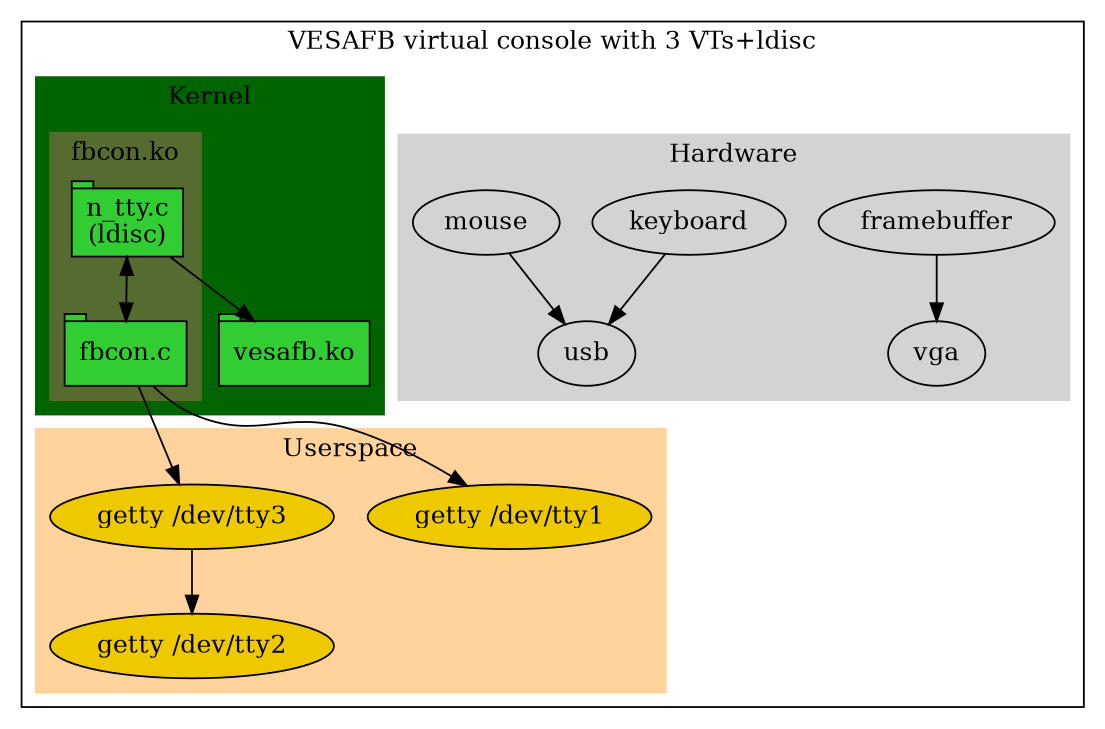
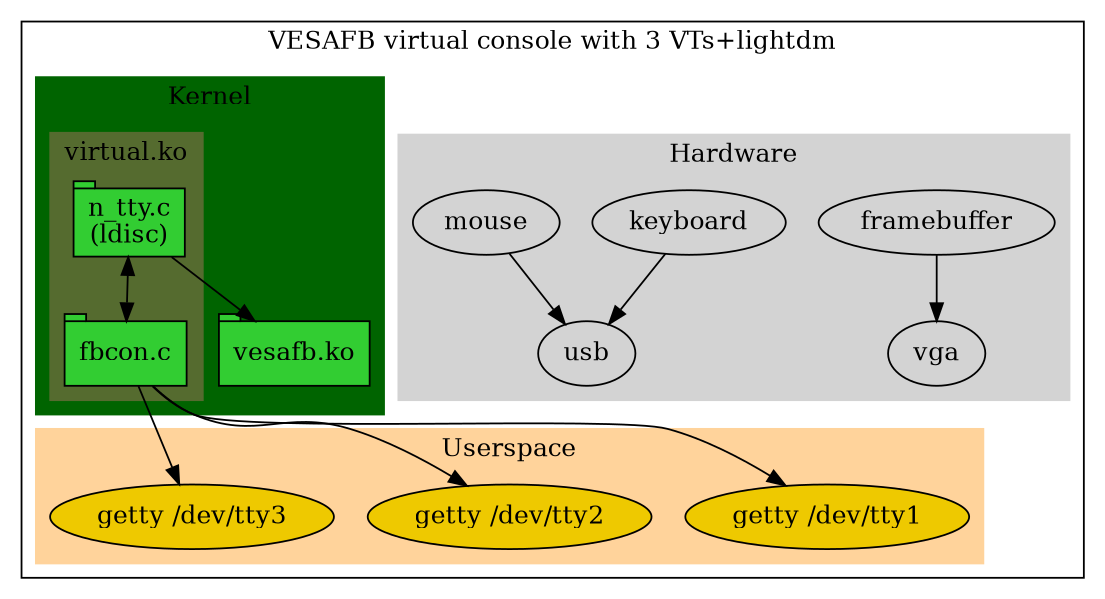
cluster "VESAFB virtual console with 3 VTs+ldisc": label "VESAFB virtual console with 3 VTs+ldisc" -> "VESAFB virtual console with 3 VTs+lightdm"
cluster "fbcon.ko": label "fbcon.ko" -> "virtual.ko"
edge "getty /dev/tty3" -> "getty /dev/tty2": now "fbcon.c" -> "getty /dev/tty2"
